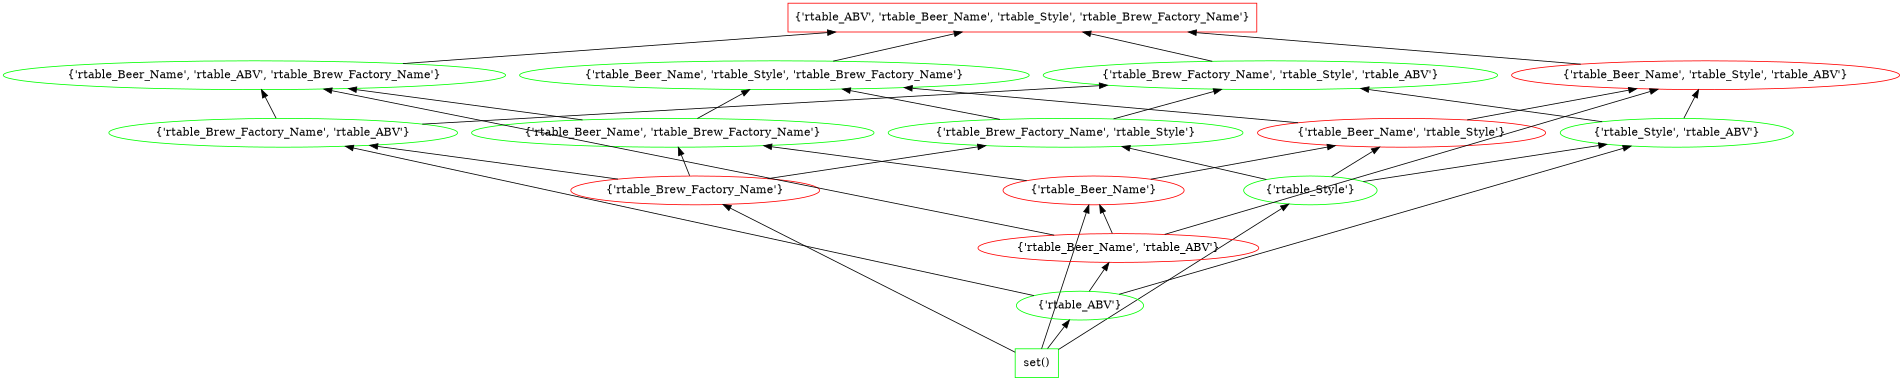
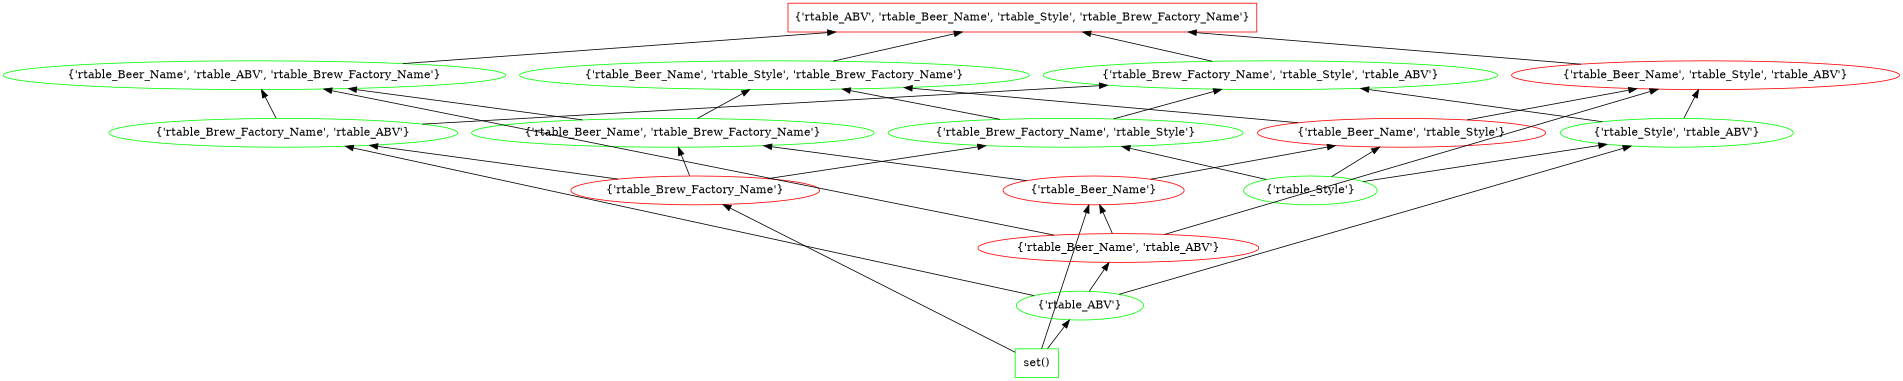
edge "set()" -> "{'rtable_Style'}": removed
